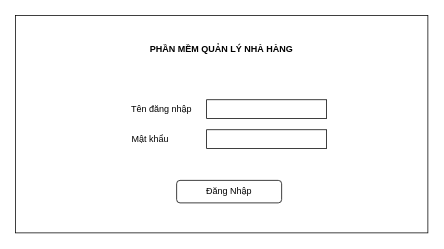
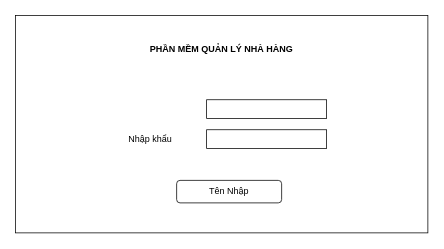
node "Tên đăng nhập": removed
node "Mật khẩu": label "Mật khẩu" -> "Nhập khẩu"
node "Đăng Nhập": label "Đăng Nhập" -> "Tên Nhập"
